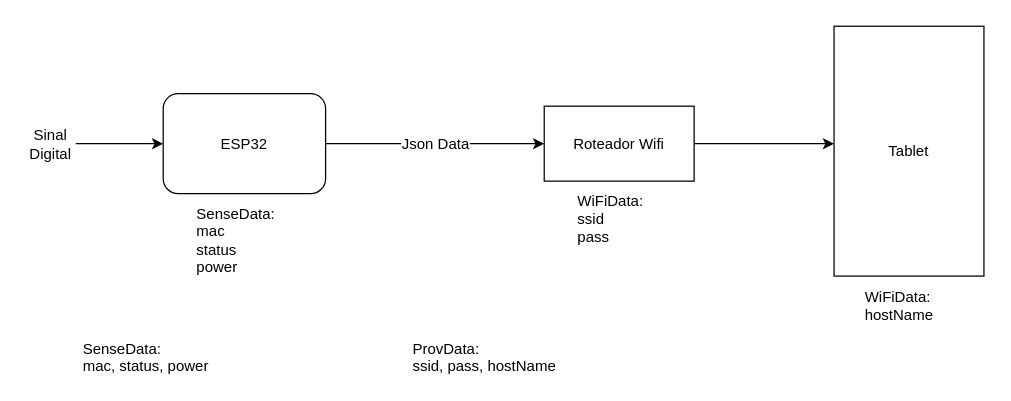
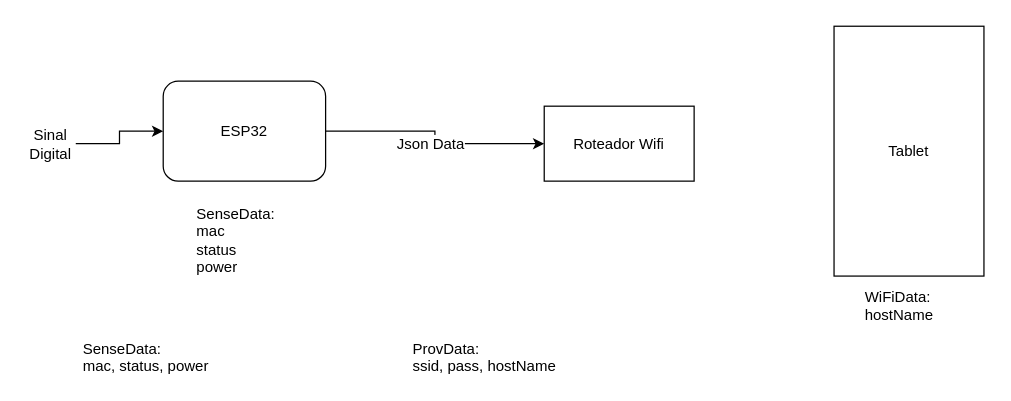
node "ESP32": moved (244, 144) -> (244, 131)
edge "Roteador Wifi" -> "Tablet": removed
node "WiFiData: ssid pass": removed
